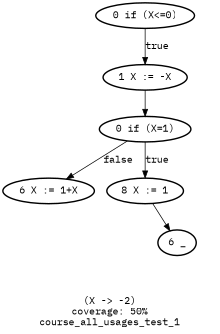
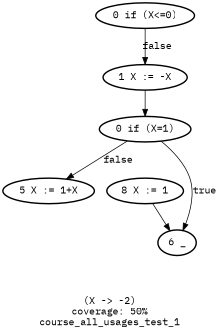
edge "0 if (X<=0)" -> "1 X := -X": label "true" -> "false"
edge "0 if (X=1)" -> "8 X := 1": now "0 if (X=1)" -> "6 _"
node "6 X := 1+X": label "6 X := 1+X" -> "5 X := 1+X"
